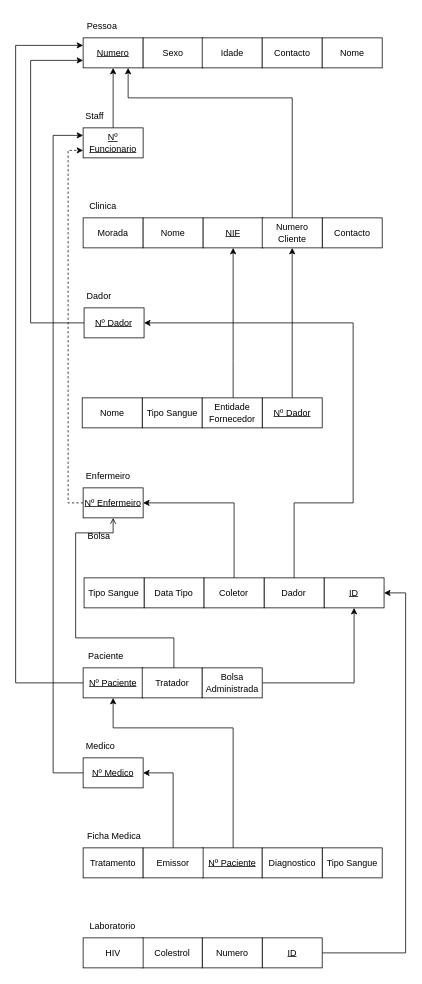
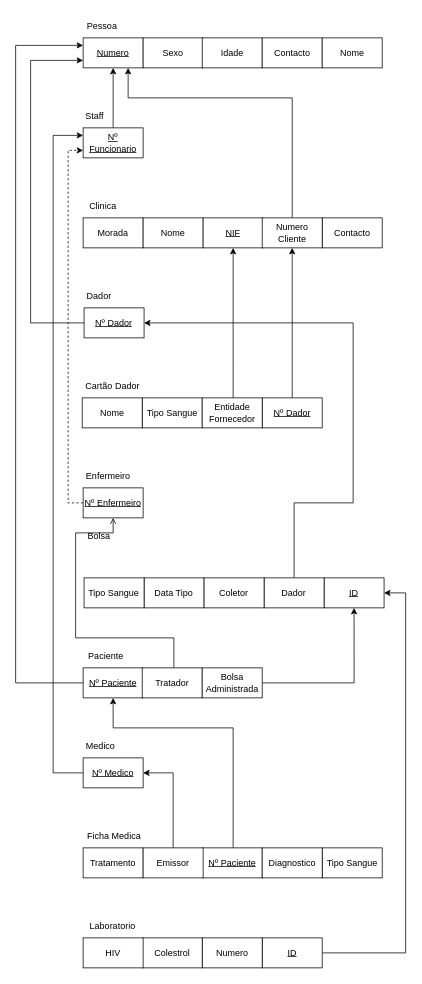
node "Cartão Dador": added
edge "Coletor" -> "Nº Enfermeiro": removed
